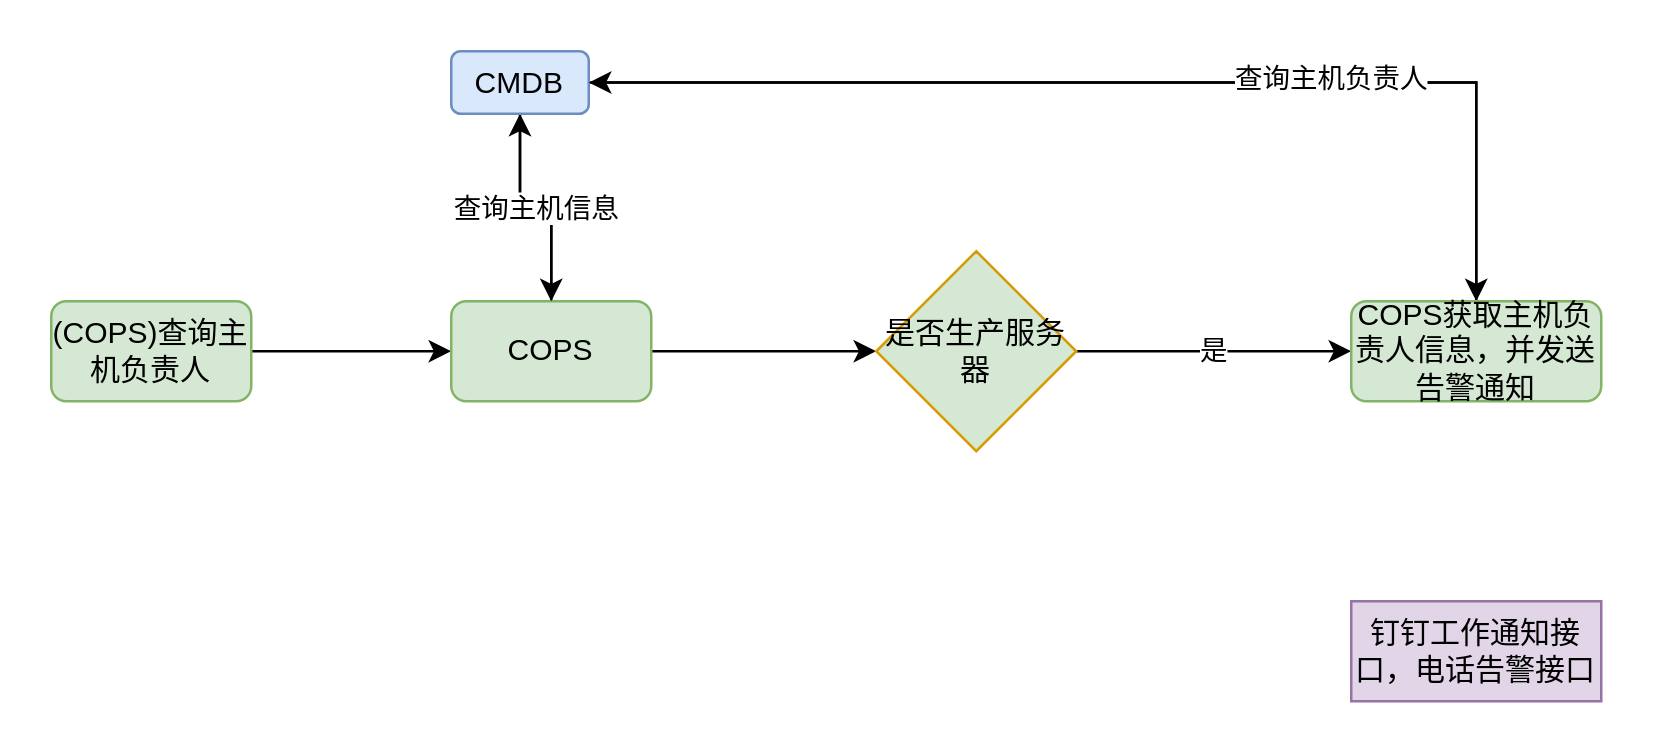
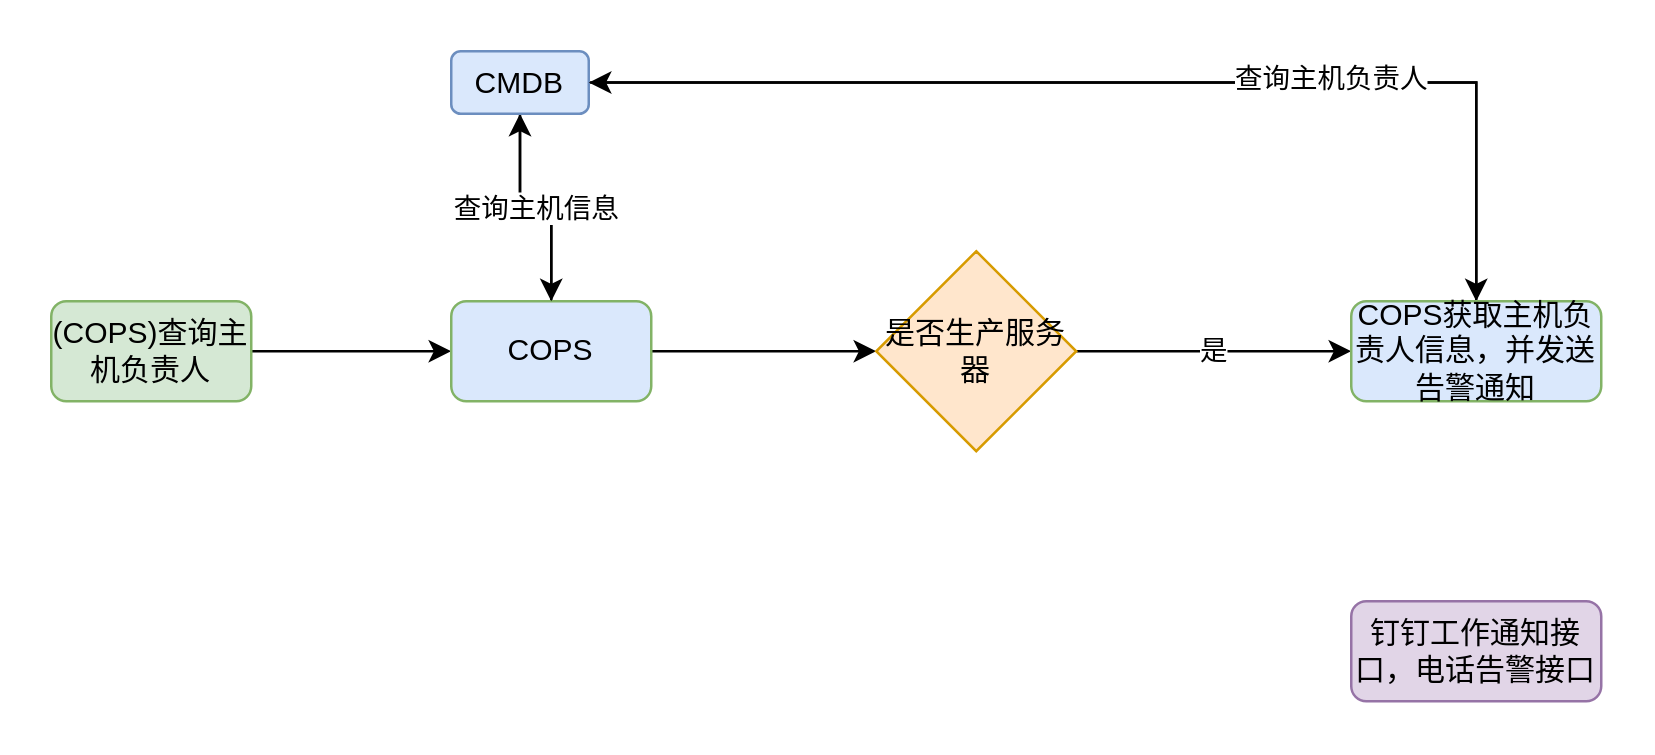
node "COPS": fillcolor #d5e8d4 -> #dae8fc
node "是否生产服务器": fillcolor #d5e8d4 -> #ffe6cc
node "COPS获取主机负责人信息，并发送告警通知": fillcolor #d5e8d4 -> #dae8fc
node "钉钉工作通知接口，电话告警接口": shape rectangle -> rounded rectangle
